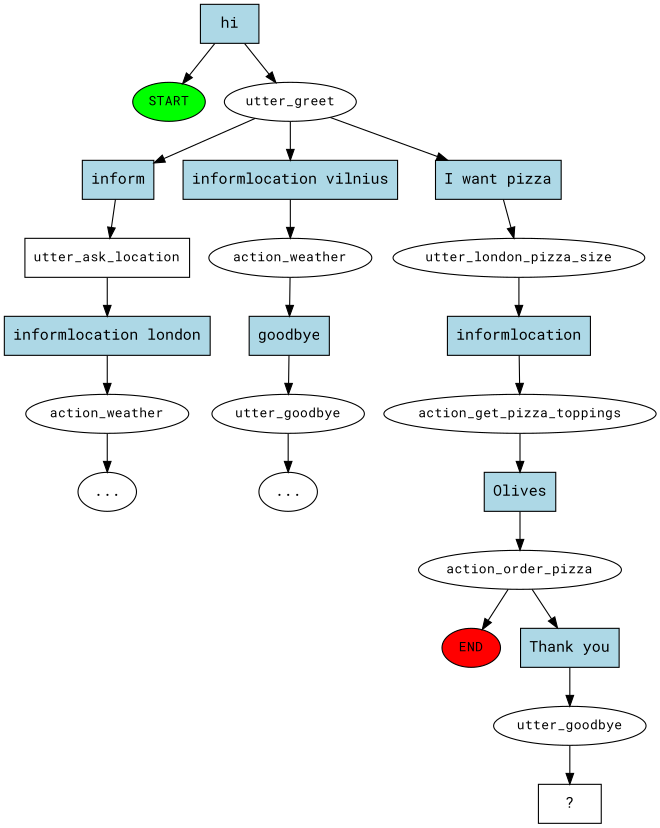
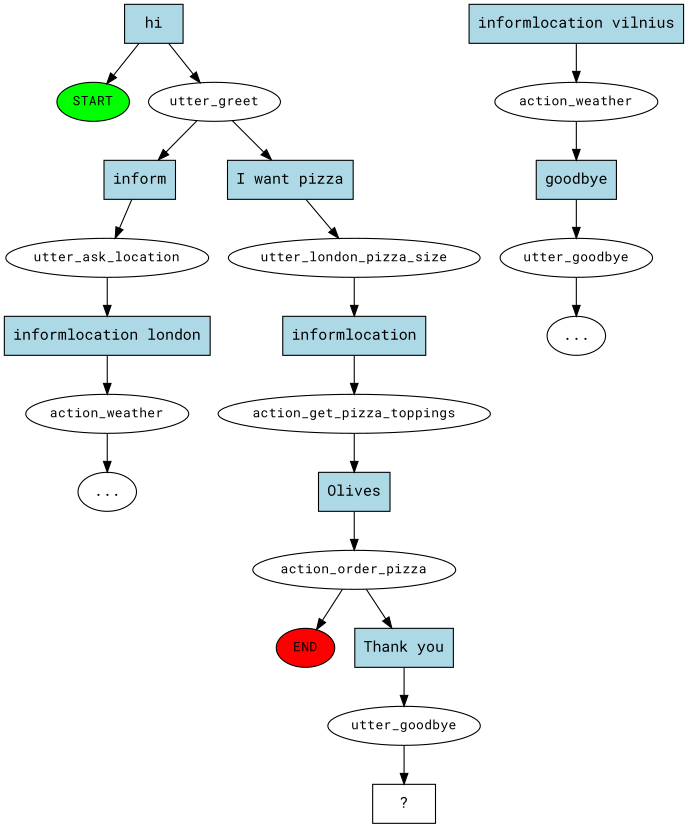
edge "utter_greet" -> "informlocation vilnius": removed
node "utter_ask_location": shape box -> ellipse
